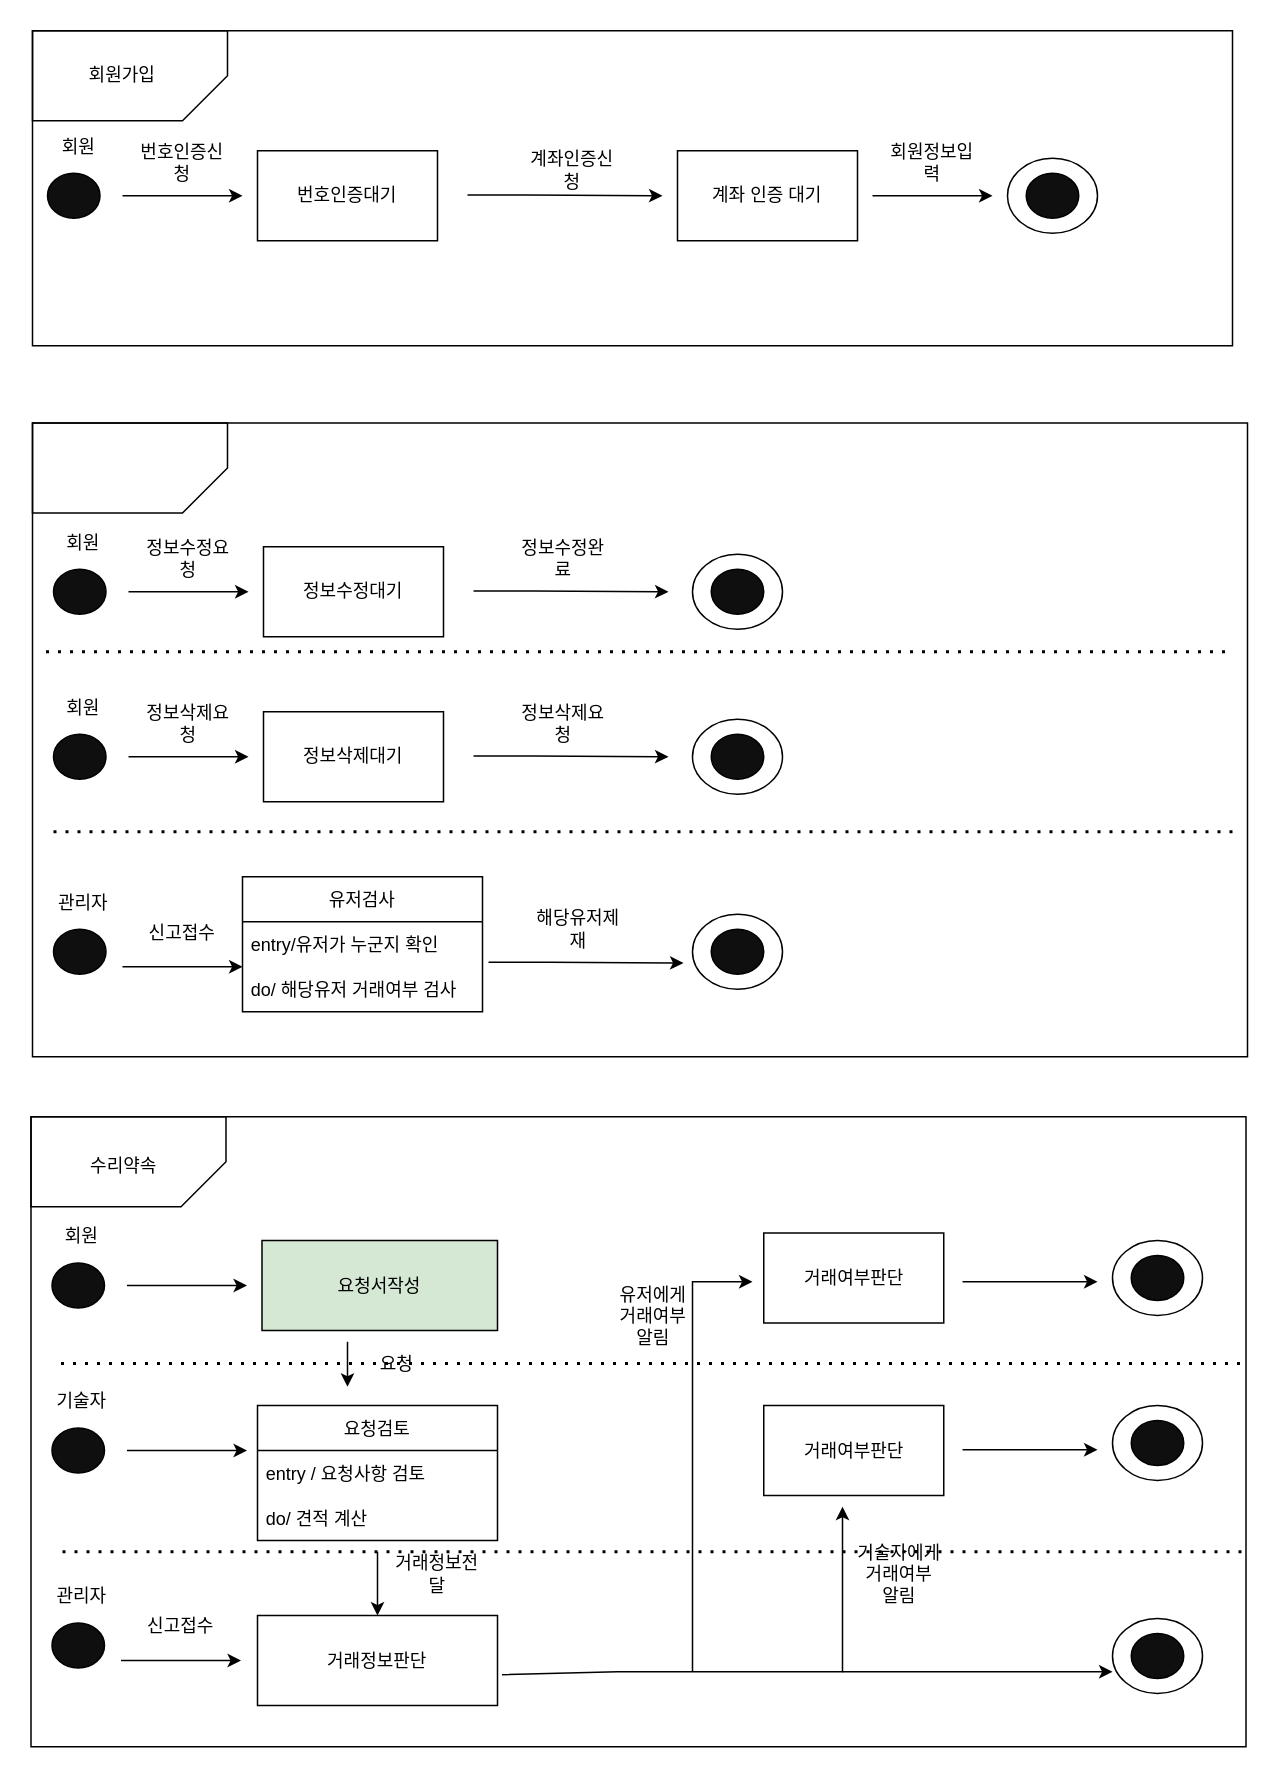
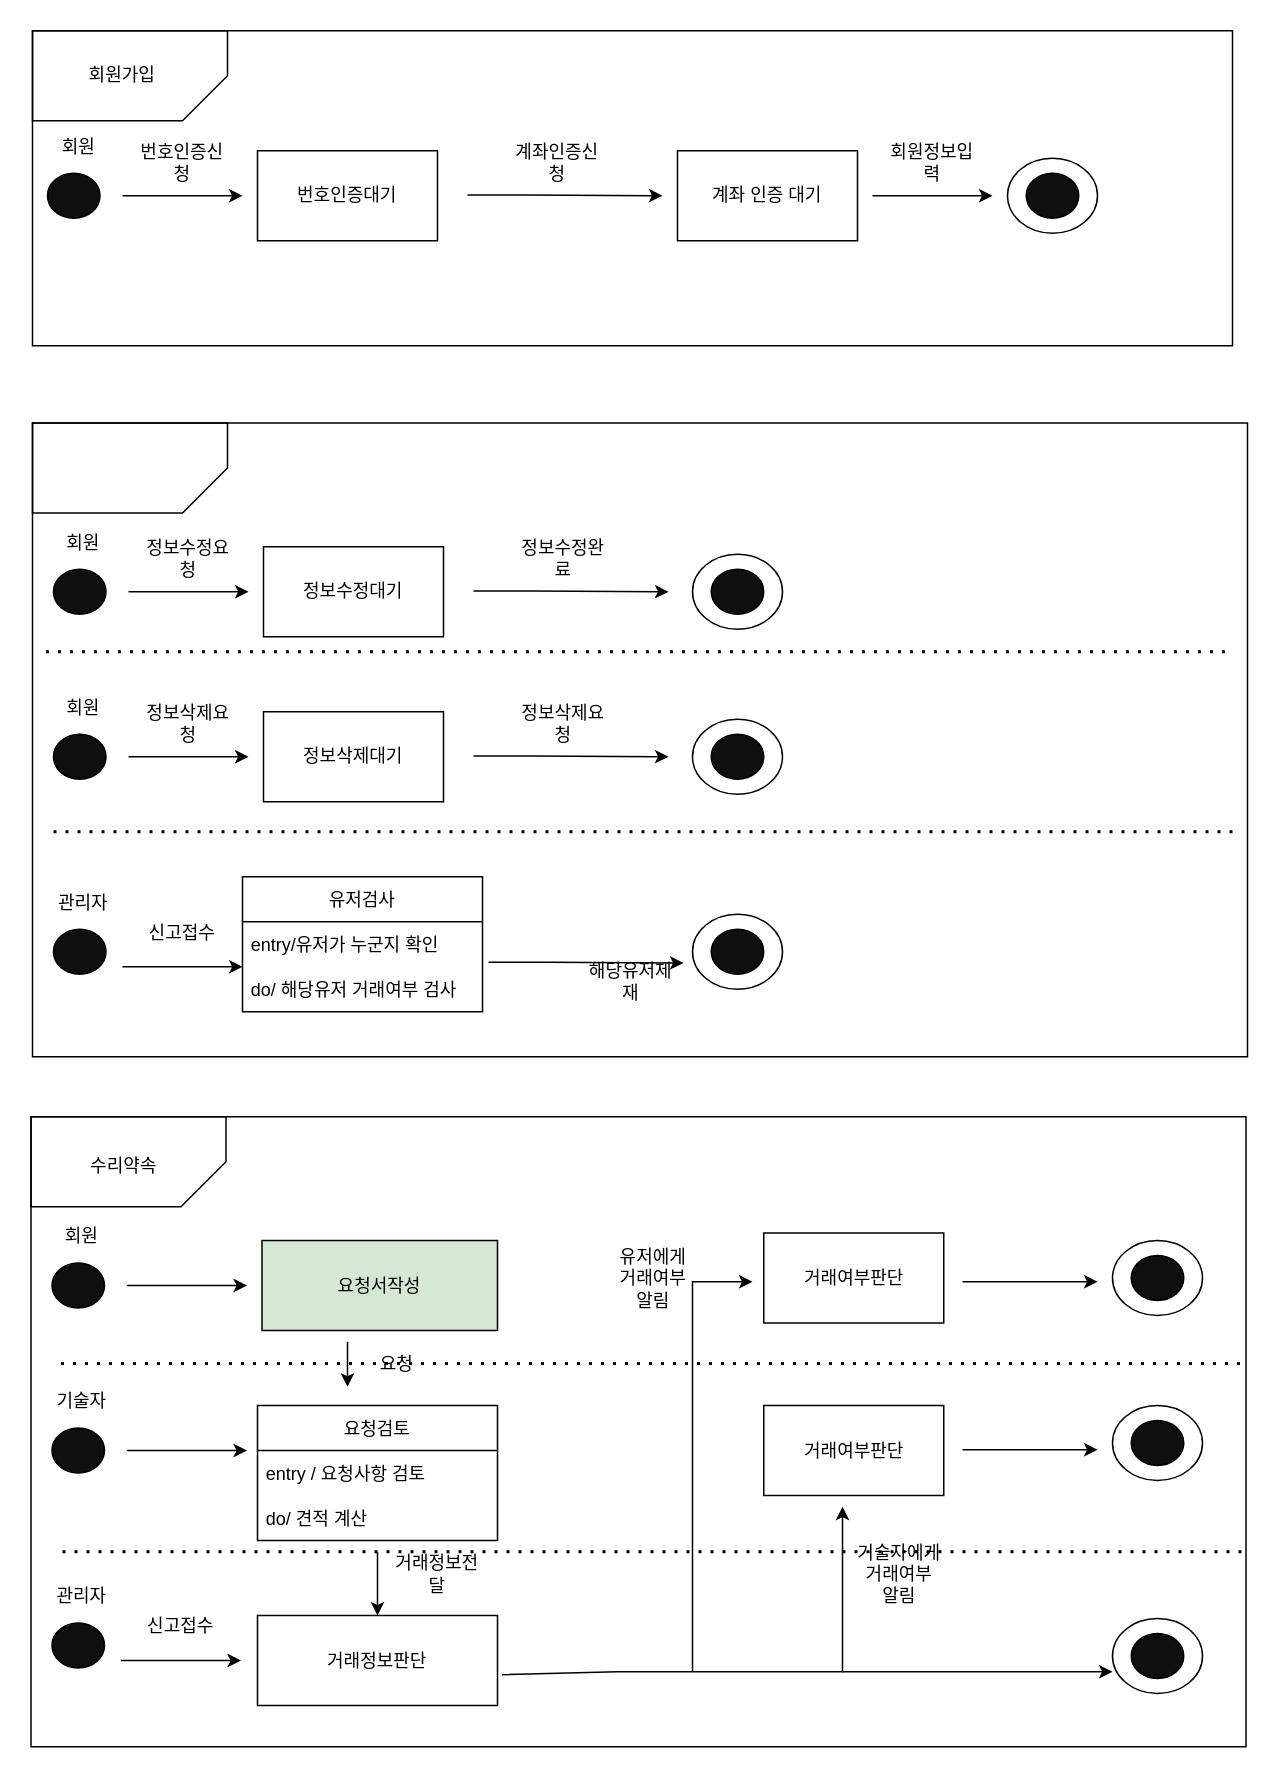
node "계좌인증신청": moved (572, 170) -> (557, 162)
node "해당유저제재": moved (578, 929) -> (631, 982)
node "유저에게 거래여부 알림": moved (653, 1316) -> (653, 1278)
